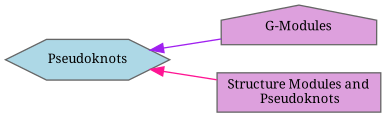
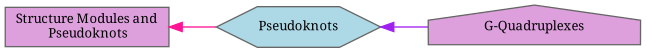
node "G-Modules": label "G-Modules" -> "G-Quadruplexes"
edge "Structure Modules and Pseudoknots" -> "Pseudoknots": reversed
